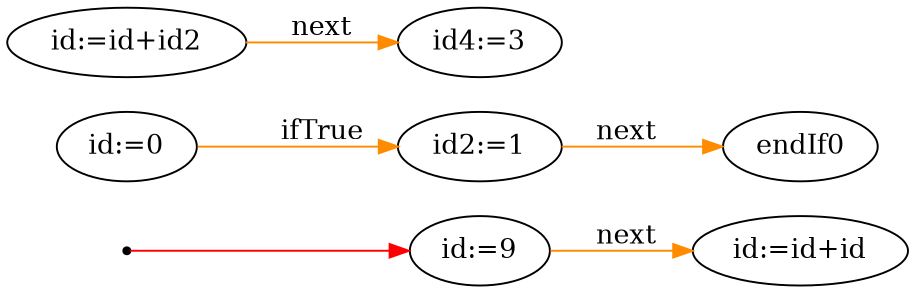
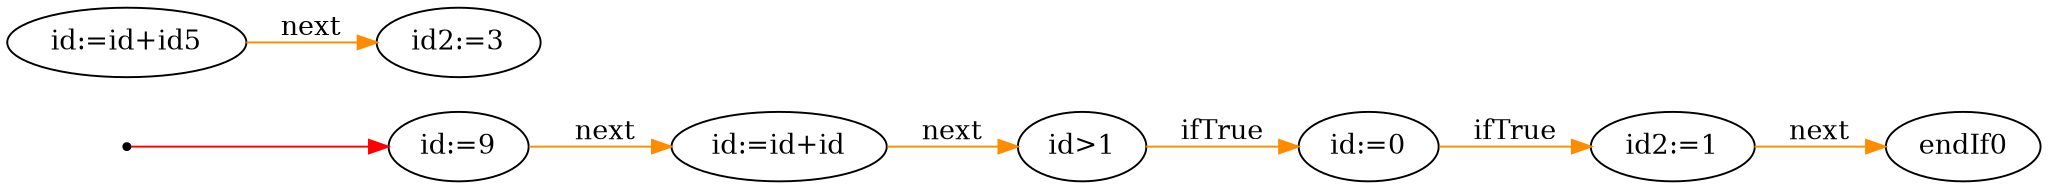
node "id:=id+id2": label "id:=id+id2" -> "id:=id+id5"
node "id4:=3": label "id4:=3" -> "id2:=3"
node "id>1": added
